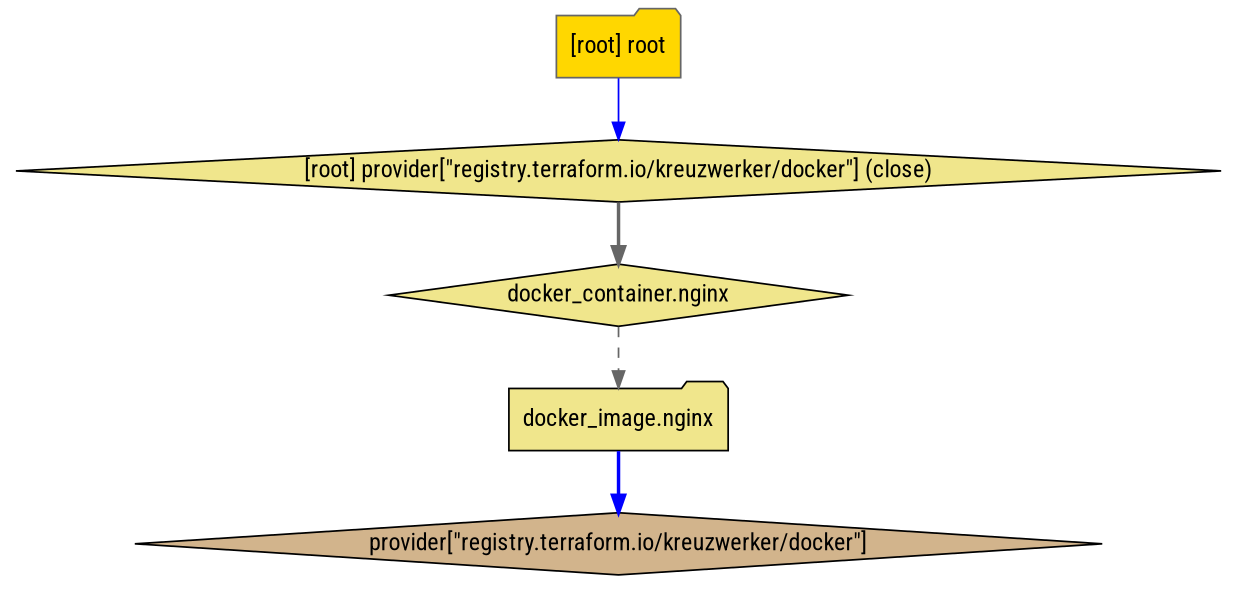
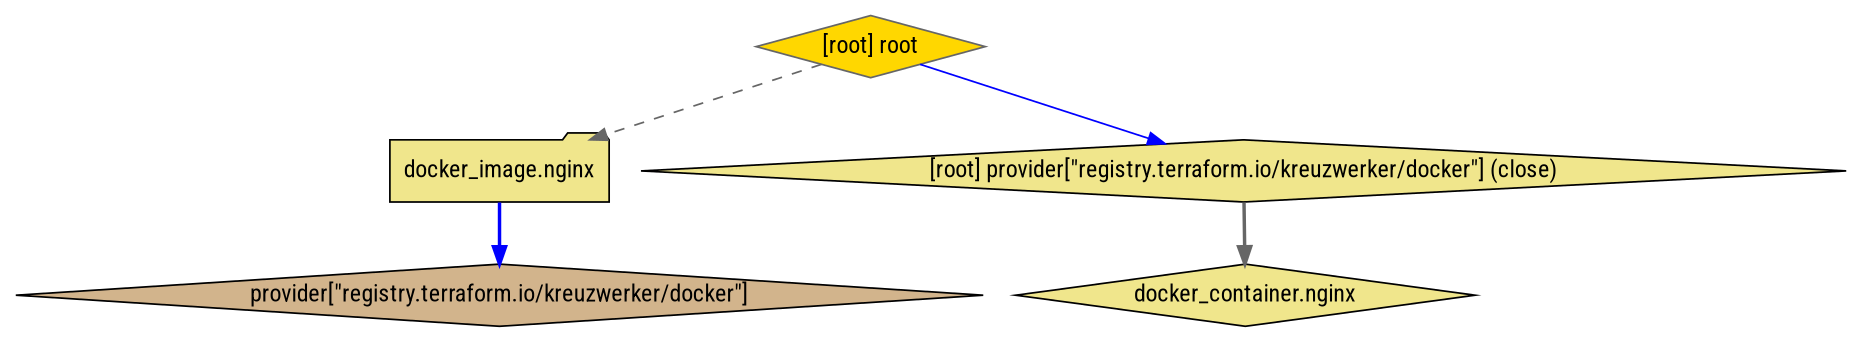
node "[root] root": shape folder -> diamond
edge "docker_container.nginx" -> "docker_image.nginx": now "[root] root" -> "docker_image.nginx"
